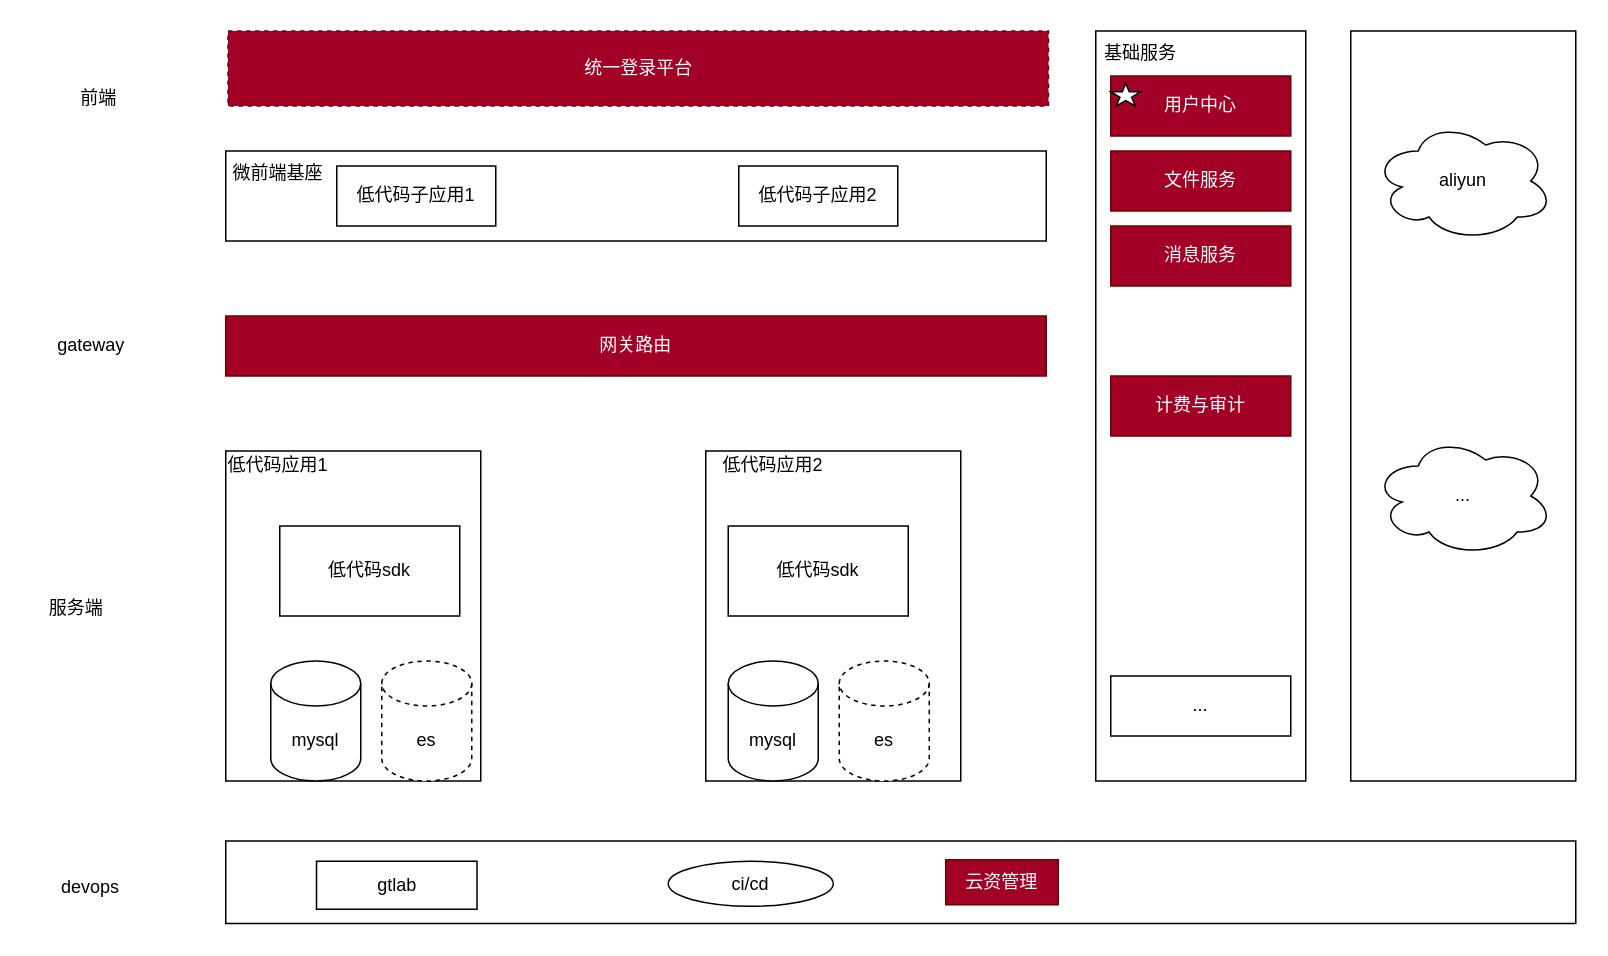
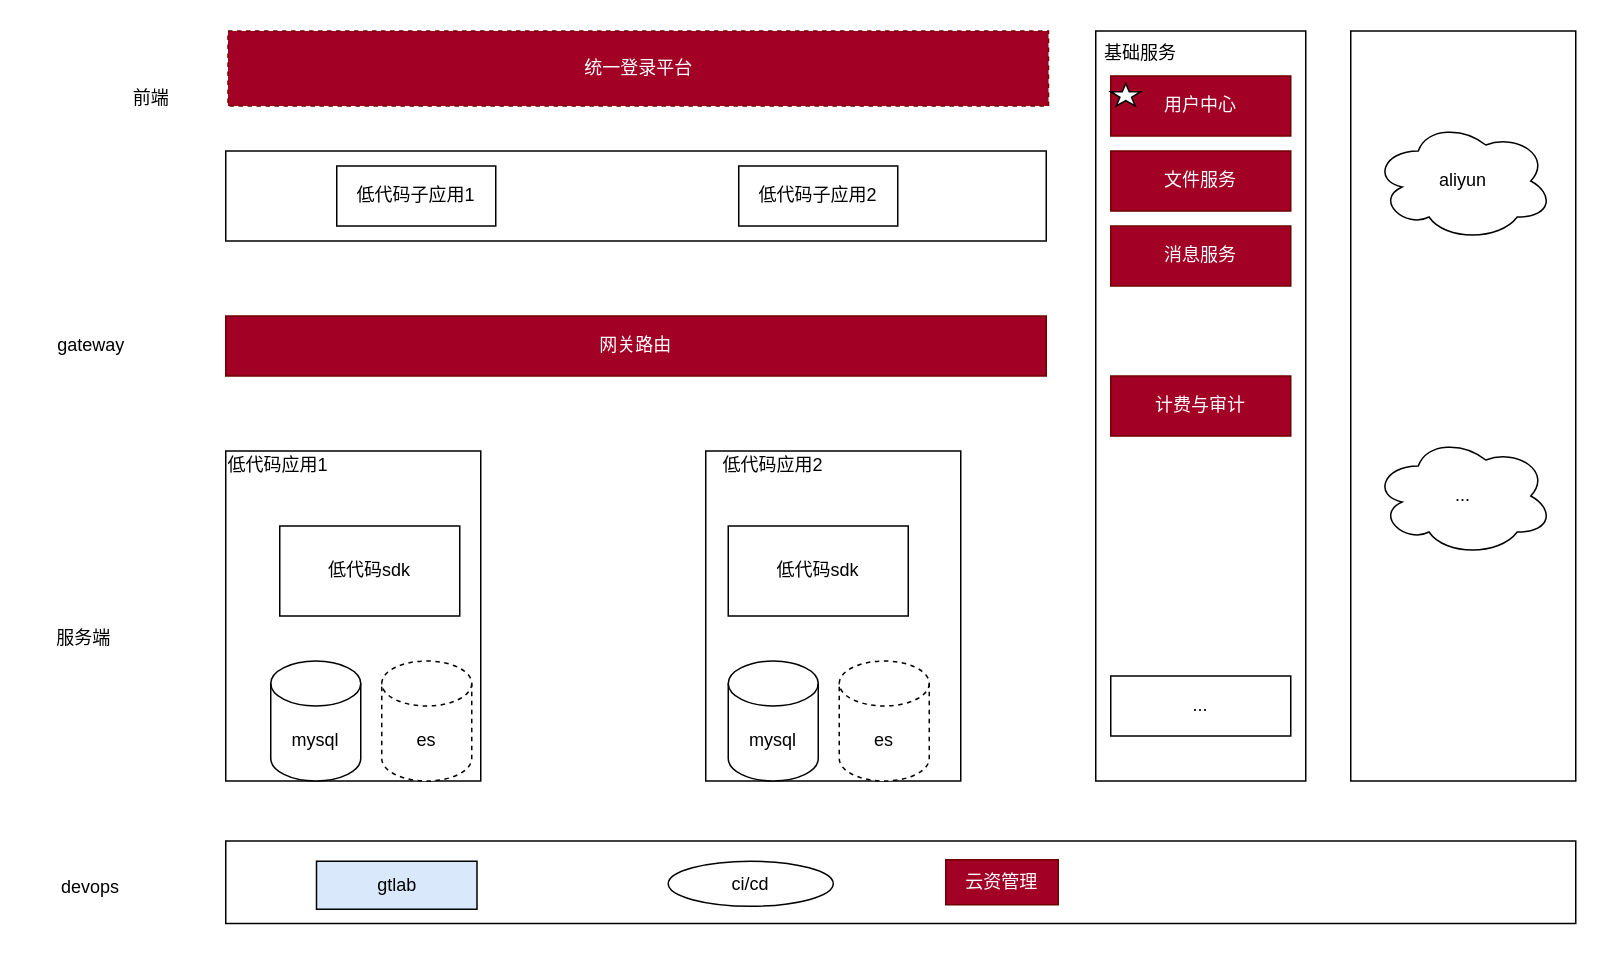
node "前端": moved (98, 98) -> (151, 98)
node "微前端基座": removed
node "服务端": moved (76, 608) -> (83, 638)
node "gtlab": fillcolor #ffffff -> #dae8fc
